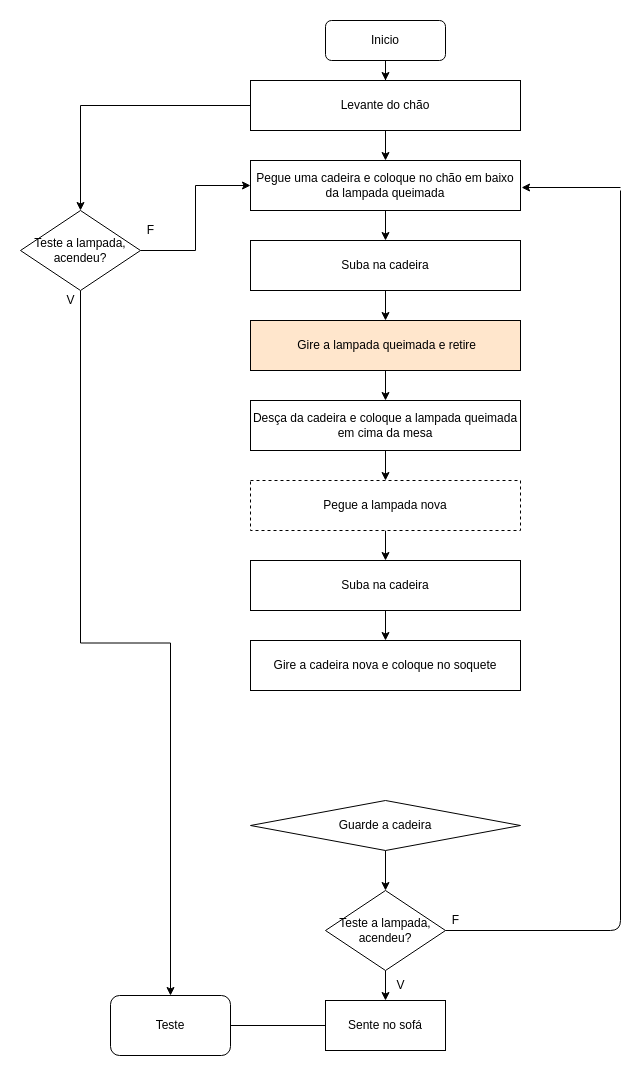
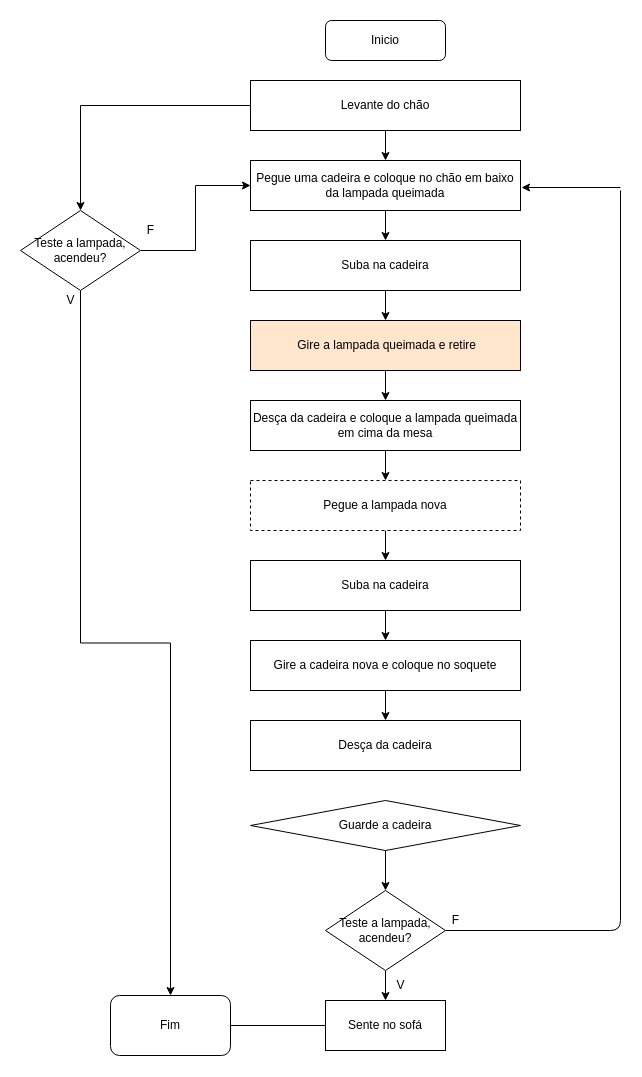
edge "Inicio" -> "Levante do chão": removed
edge "Gire a cadeira nova e coloque no soquete" -> "Desça da cadeira": added
node "Desça da cadeira": added
node "Teste": label "Teste" -> "Fim"
